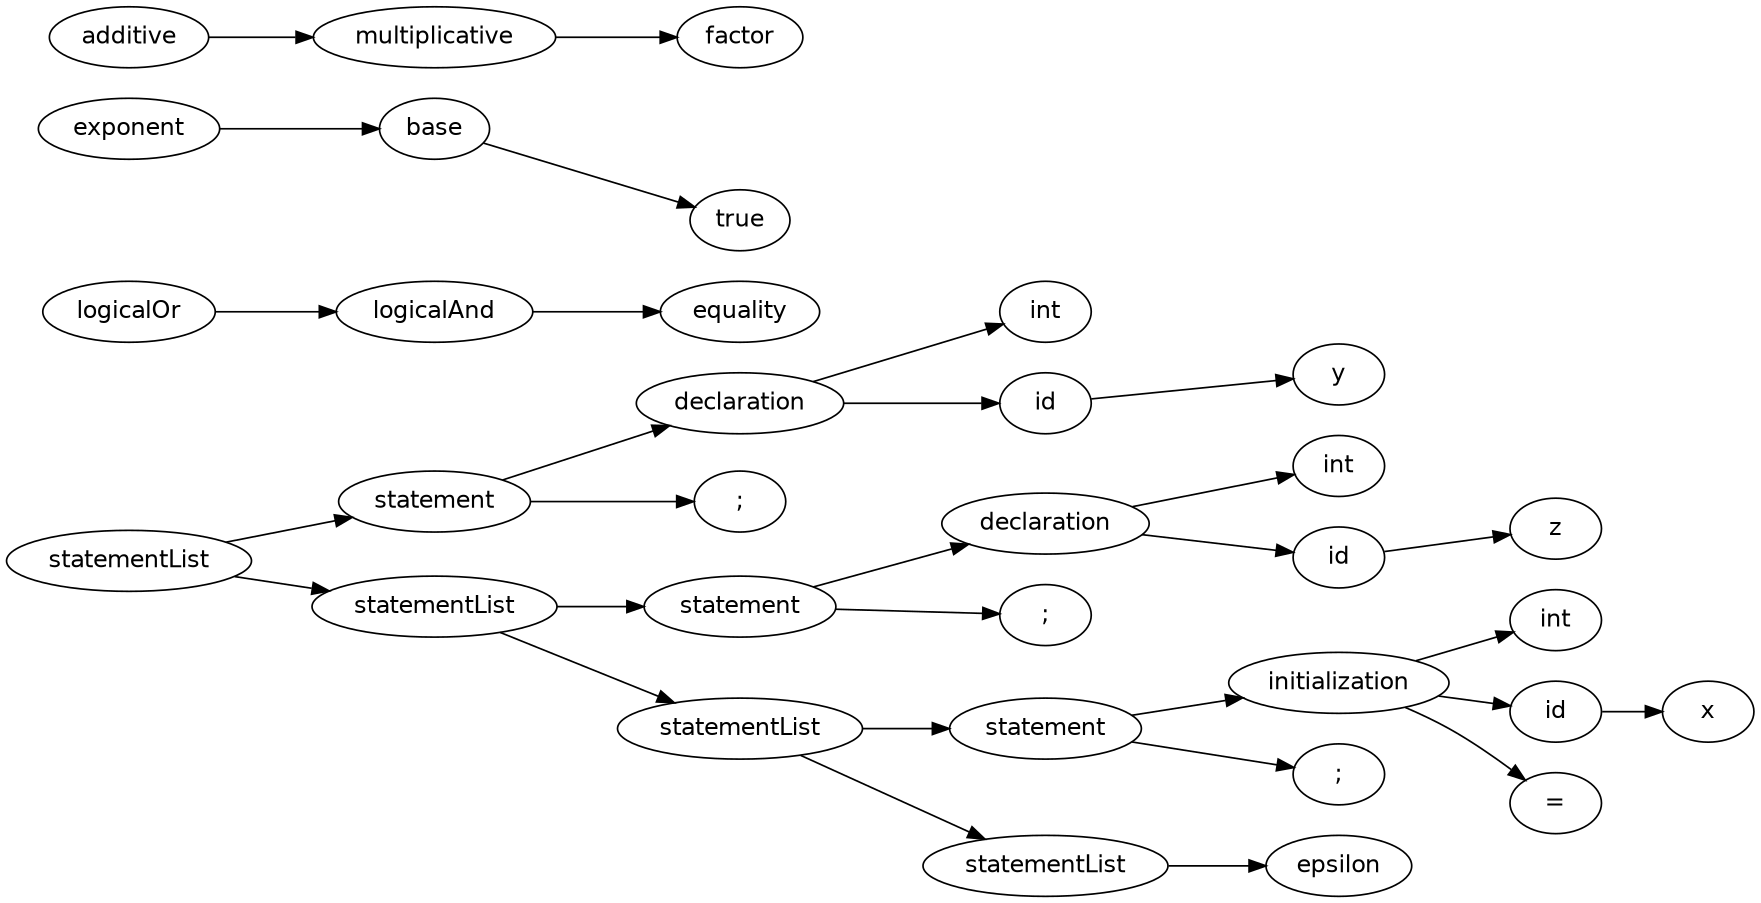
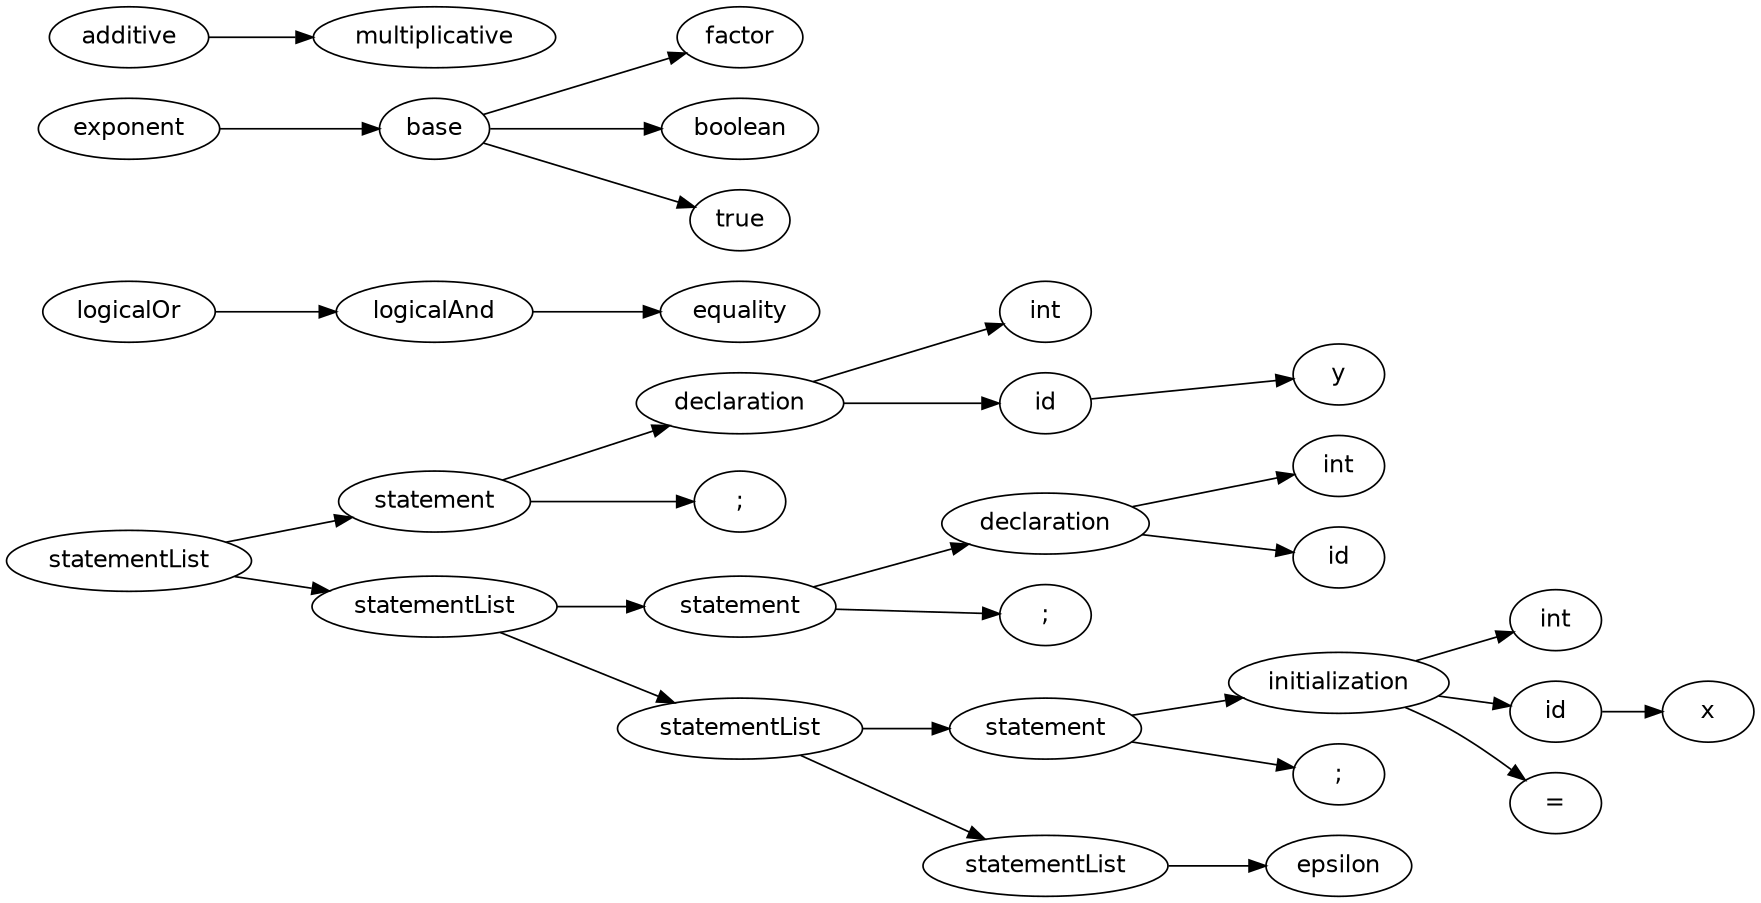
edge "multiplicative" -> "factor": now "base" -> "factor"
node "boolean": added
node "z": removed
